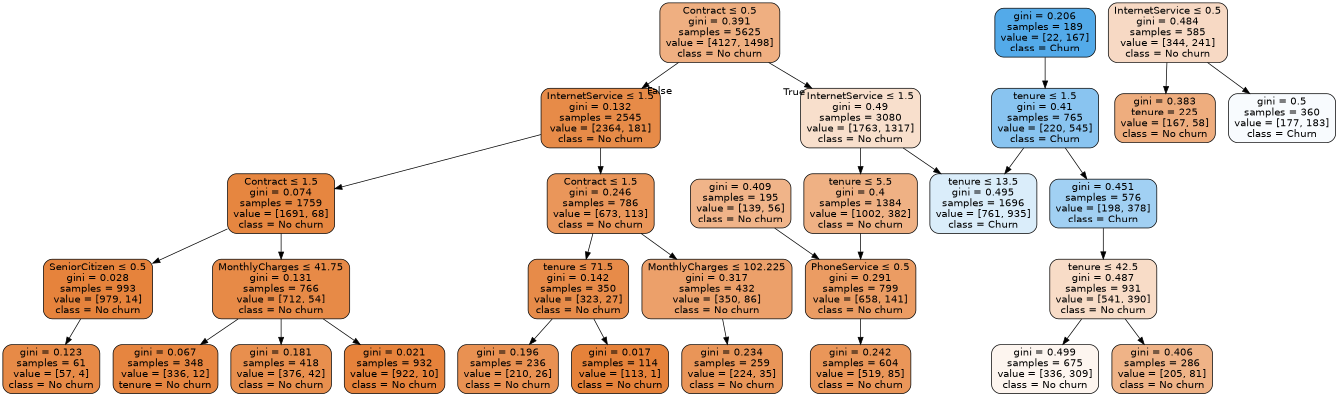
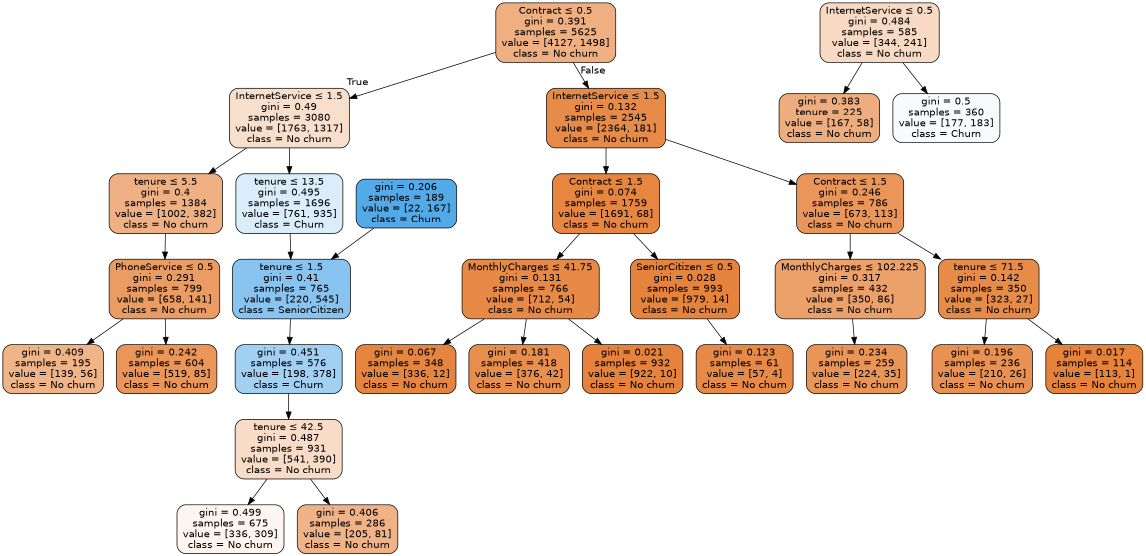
node "tenure ≤ 1.5": text "class = Churn" -> "class = SeniorCitizen"
edge "tenure ≤ 1.5" -> "tenure ≤ 13.5": reversed
edge "gini = 0.409" -> "PhoneService ≤ 0.5": reversed
node "gini = 0.067": text "tenure = No churn" -> "class = No churn"
